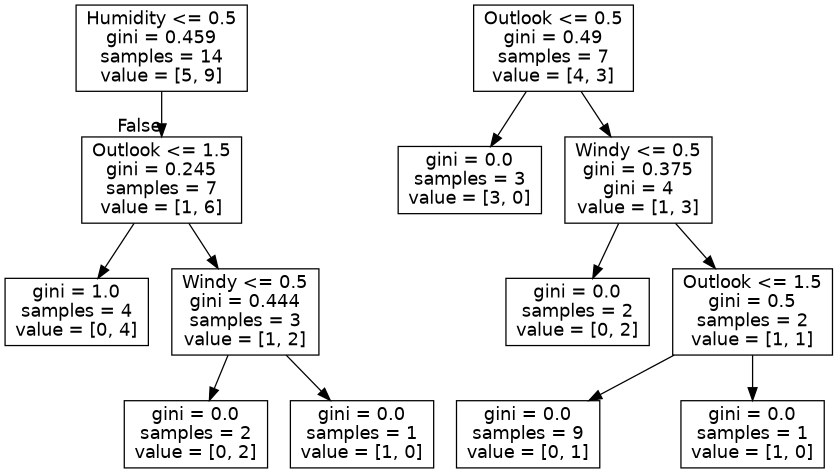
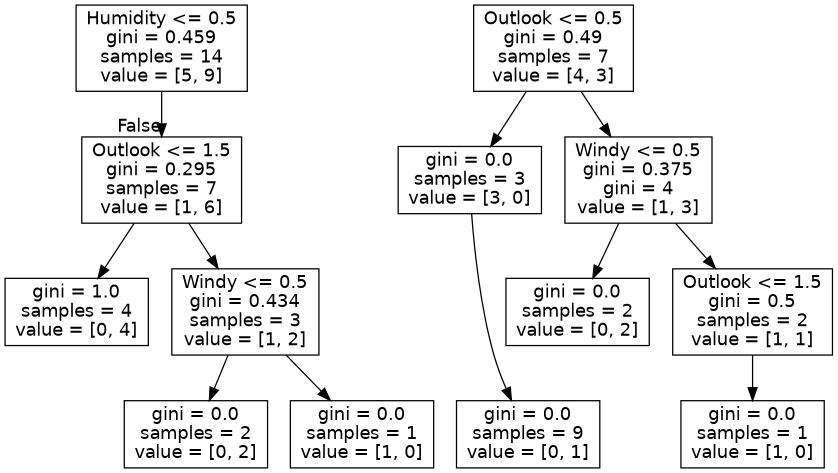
node "Outlook <= 1.5 gini = 0.245 samples = 7 value = [1, 6]": label "Outlook <= 1.5 gini = 0.245 samples = 7 value = [1, 6]" -> "Outlook <= 1.5 gini = 0.295 samples = 7 value = [1, 6]"
node "Windy <= 0.5 gini = 0.444 samples = 3 value = [1, 2]": label "Windy <= 0.5 gini = 0.444 samples = 3 value = [1, 2]" -> "Windy <= 0.5 gini = 0.434 samples = 3 value = [1, 2]"
edge "Outlook <= 1.5 gini = 0.5 samples = 2 value = [1, 1]" -> "gini = 0.0 samples = 9 value = [0, 1]": now "gini = 0.0 samples = 3 value = [3, 0]" -> "gini = 0.0 samples = 9 value = [0, 1]"
